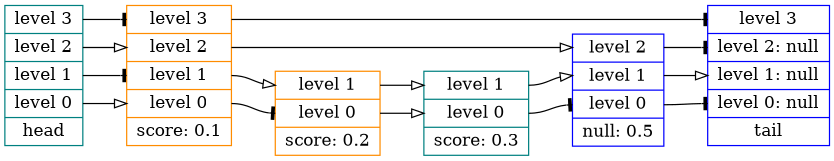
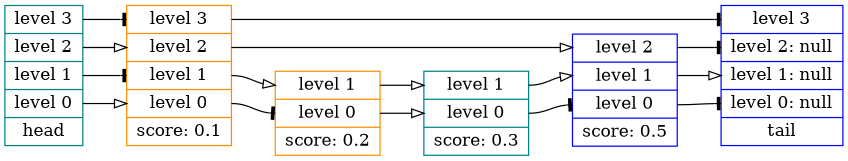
node "level 2": text "null: 0.5" -> "score: 0.5"
